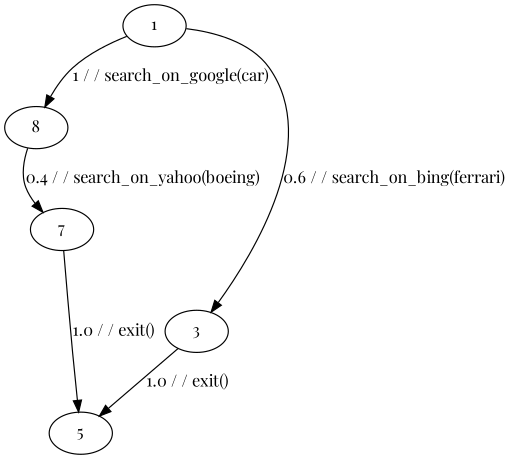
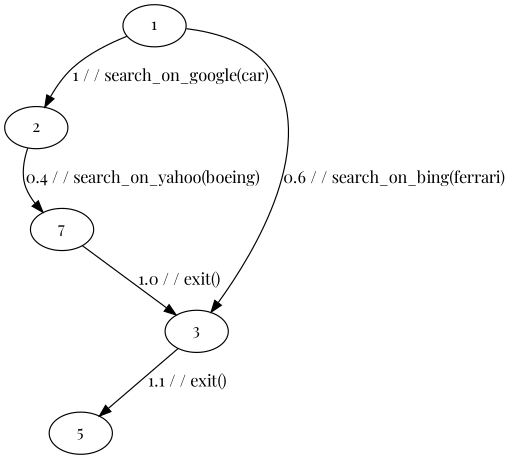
node "8": label "8" -> "2"
edge "7" -> "5": now "7" -> "3"
edge "3" -> "5": label "1.0 / / exit()" -> "1.1 / / exit()"
